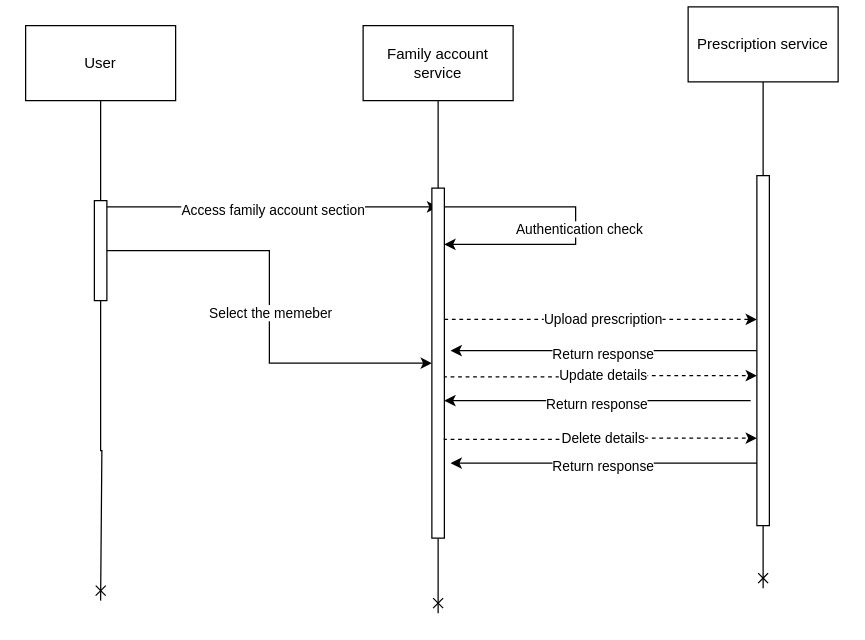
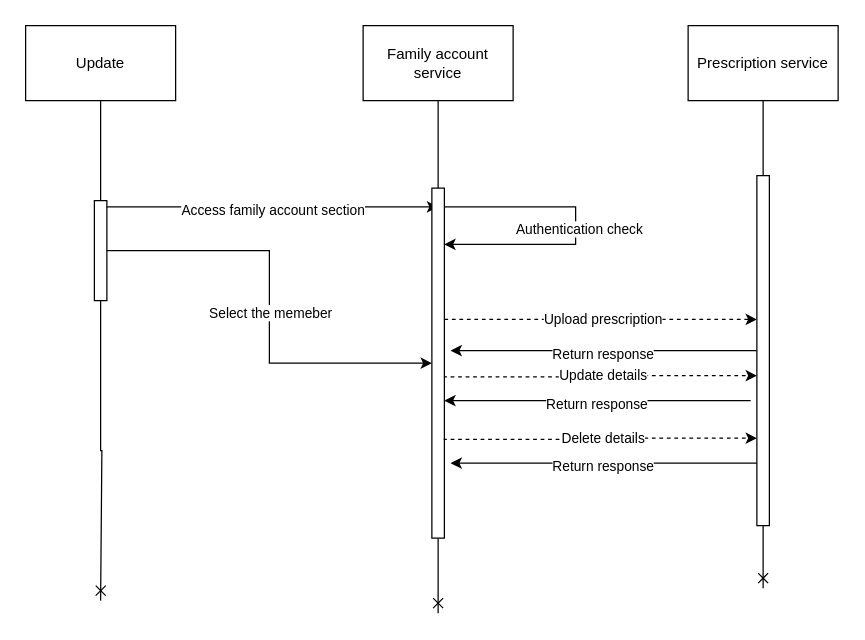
node "Prescription service": moved (763, 44) -> (763, 63)
node "User": label "User" -> "Update"
